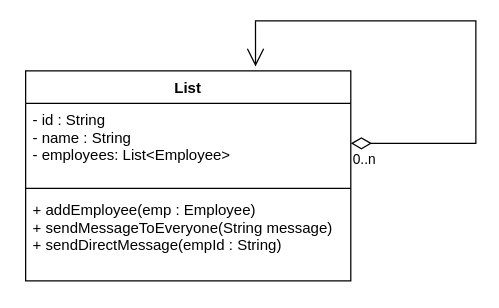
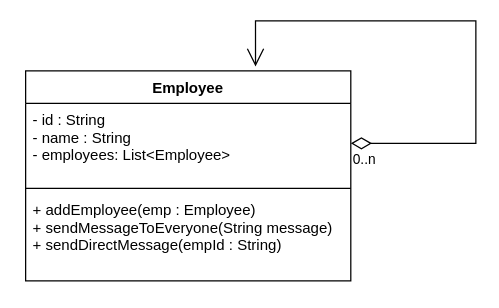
node "List": label "List" -> "Employee"
